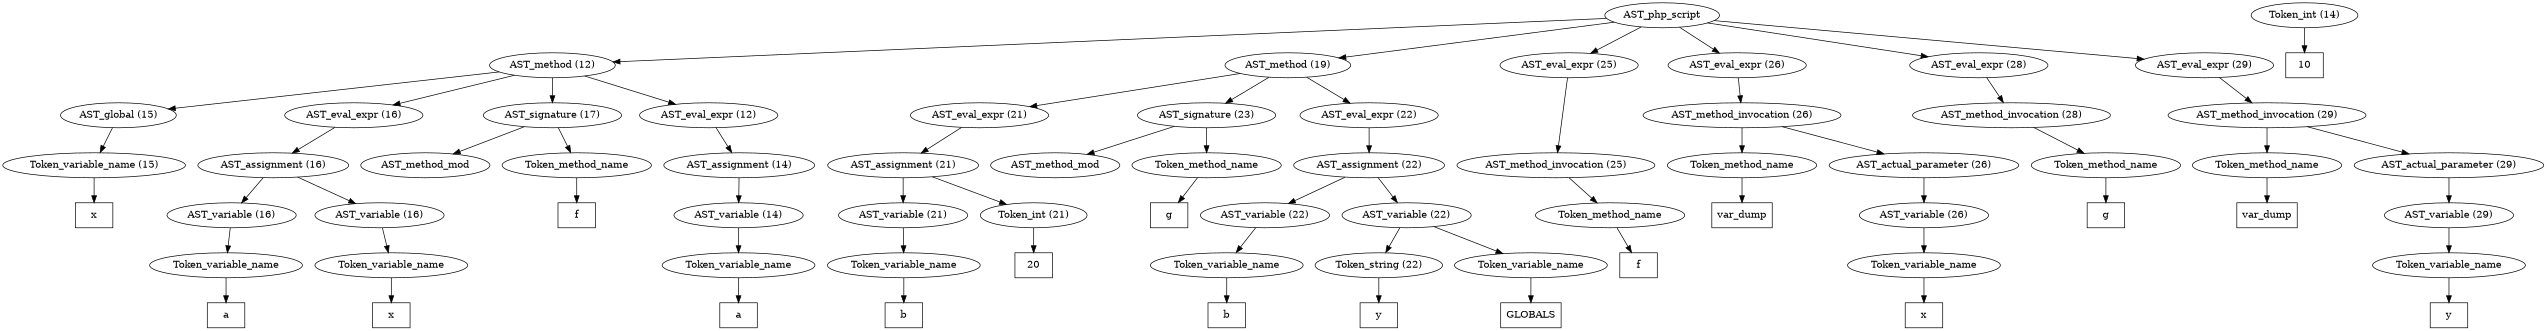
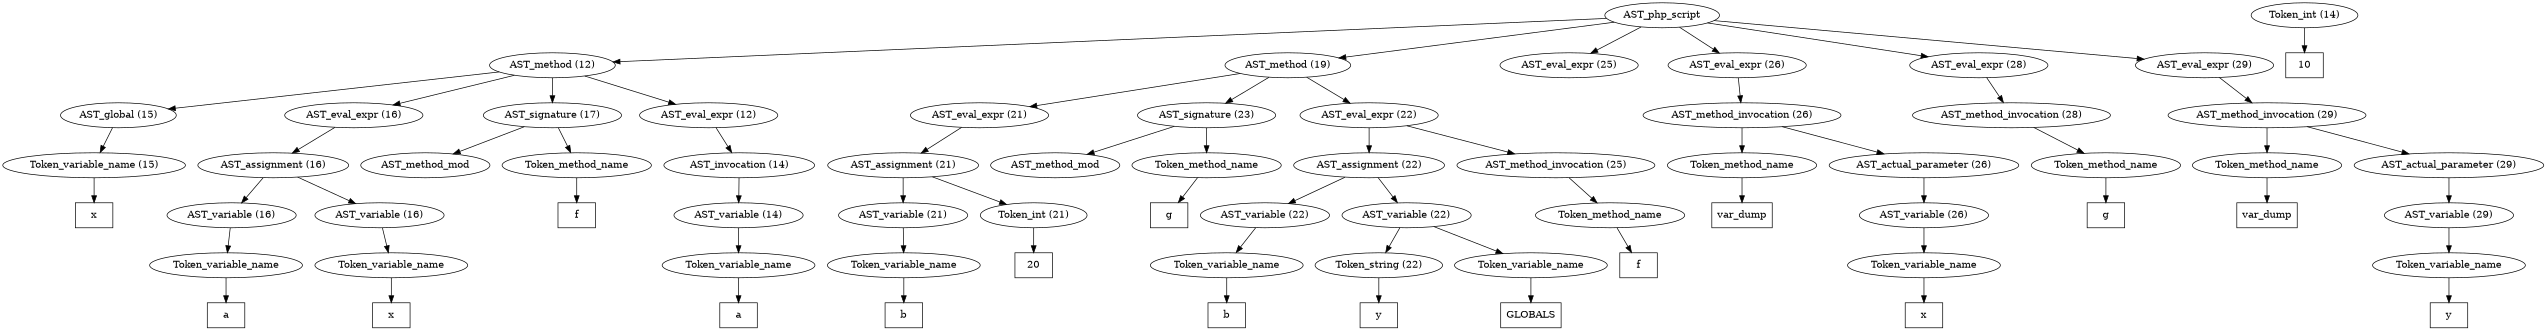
edge "AST_eval_expr (25)" -> "AST_method_invocation (25)": now "AST_eval_expr (22)" -> "AST_method_invocation (25)"
node "AST_assignment (14)": label "AST_assignment (14)" -> "AST_invocation (14)"
